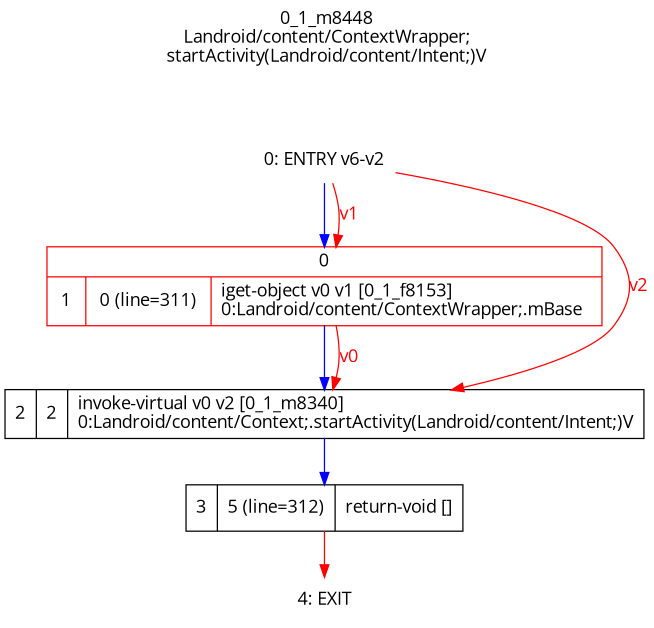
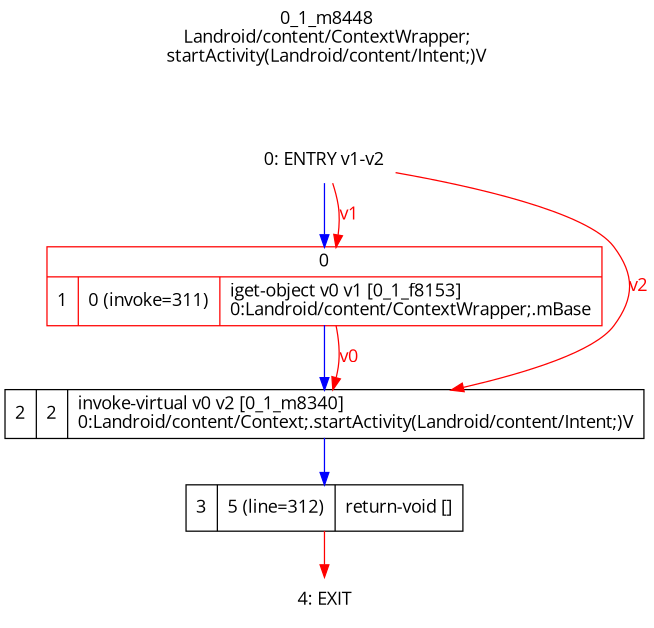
node "0: ENTRY v6-v2": label "0: ENTRY v6-v2" -> "0: ENTRY v1-v2"
node "0": text "0 (line=311)" -> "0 (invoke=311)"
